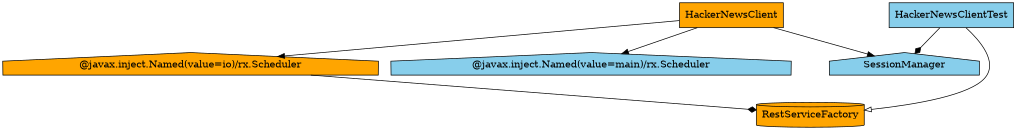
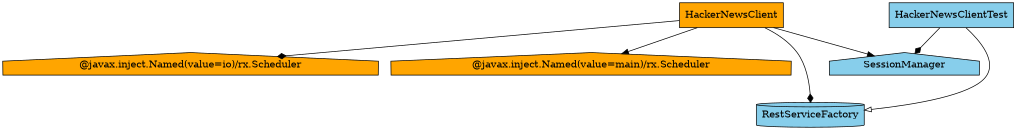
edge "HackerNewsClient" -> "@javax.inject.Named(value=io)/rx.Scheduler": arrowhead normal -> diamond
node "@javax.inject.Named(value=main)/rx.Scheduler": fillcolor skyblue -> orange
edge "@javax.inject.Named(value=io)/rx.Scheduler" -> "RestServiceFactory": now "HackerNewsClient" -> "RestServiceFactory"
node "RestServiceFactory": fillcolor orange -> skyblue
